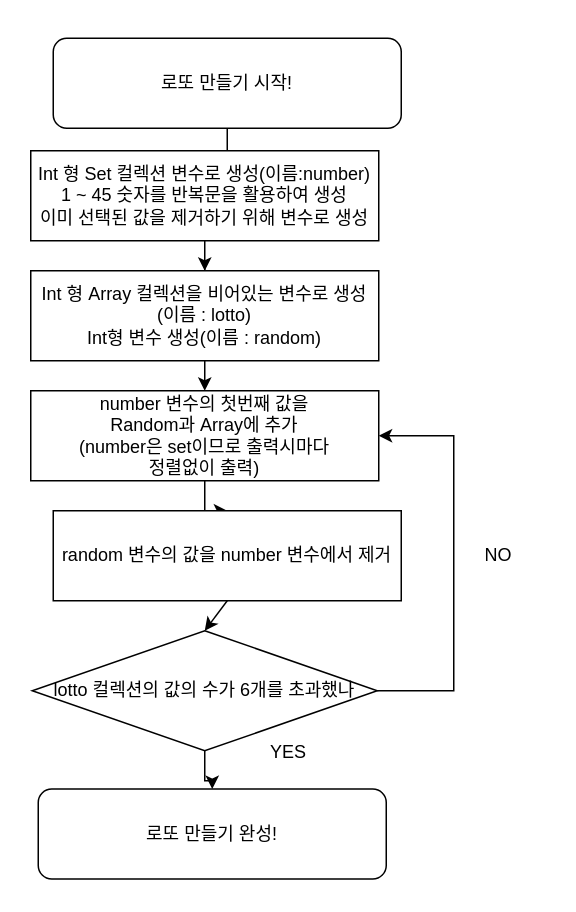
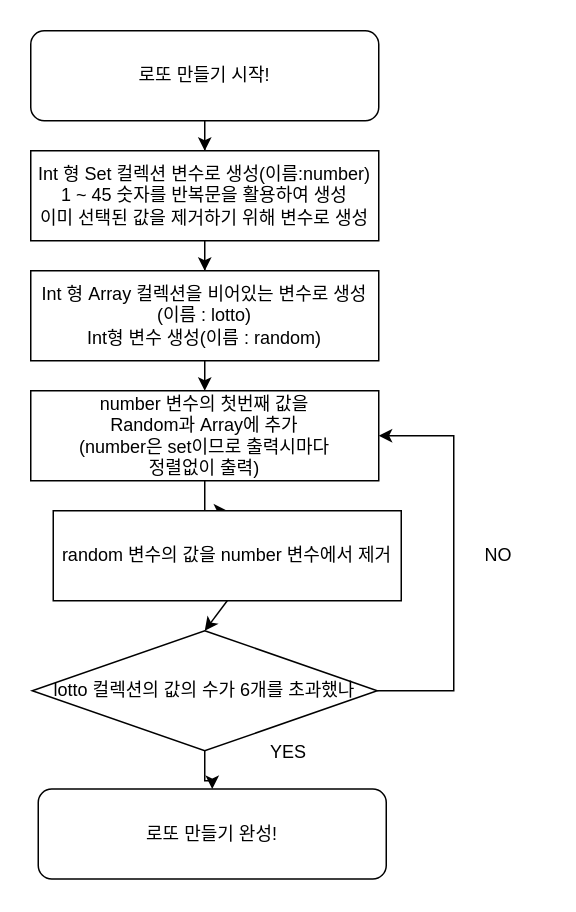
node "로또 만들기 시작!": moved (227, 83) -> (205, 76)
